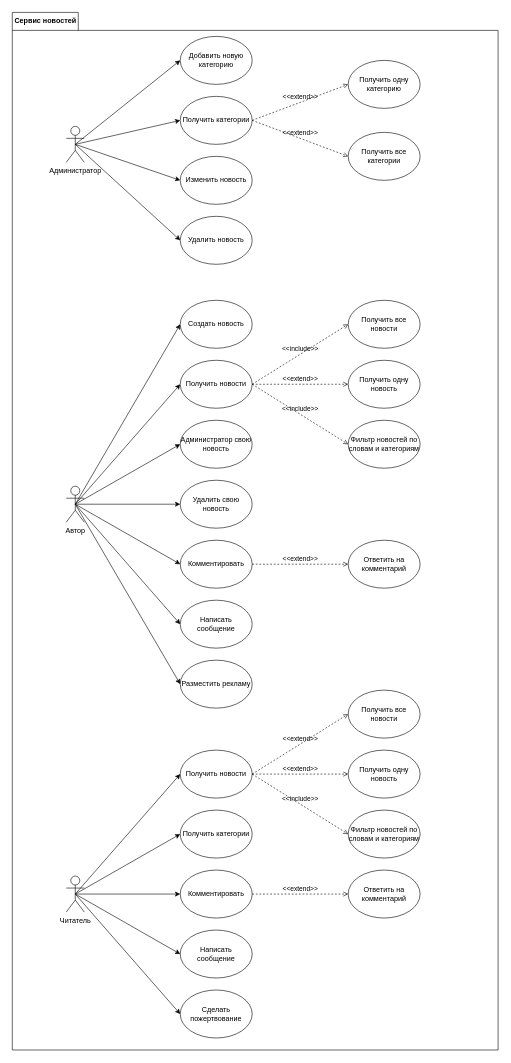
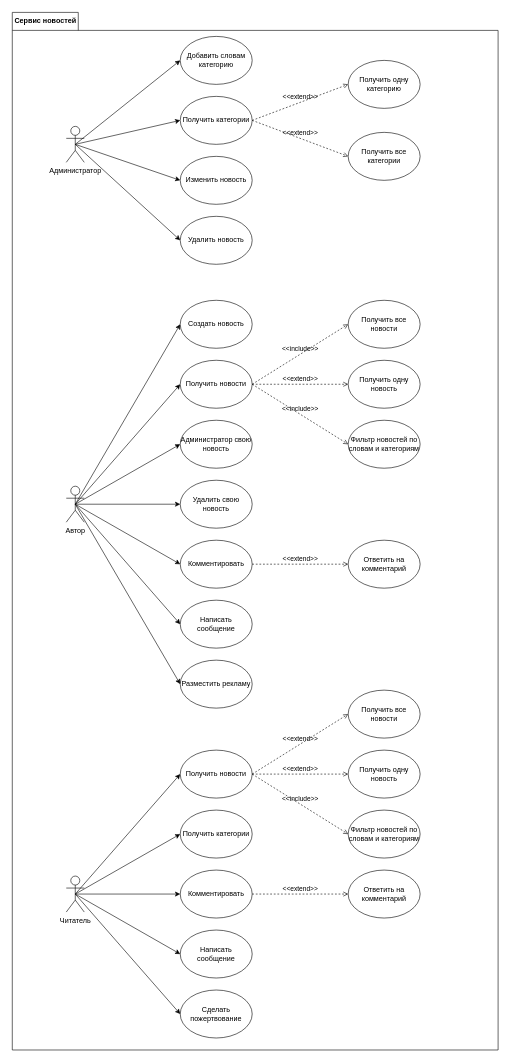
node "Добавить новую категорию": label "Добавить новую категорию" -> "Добавить словам категорию"
